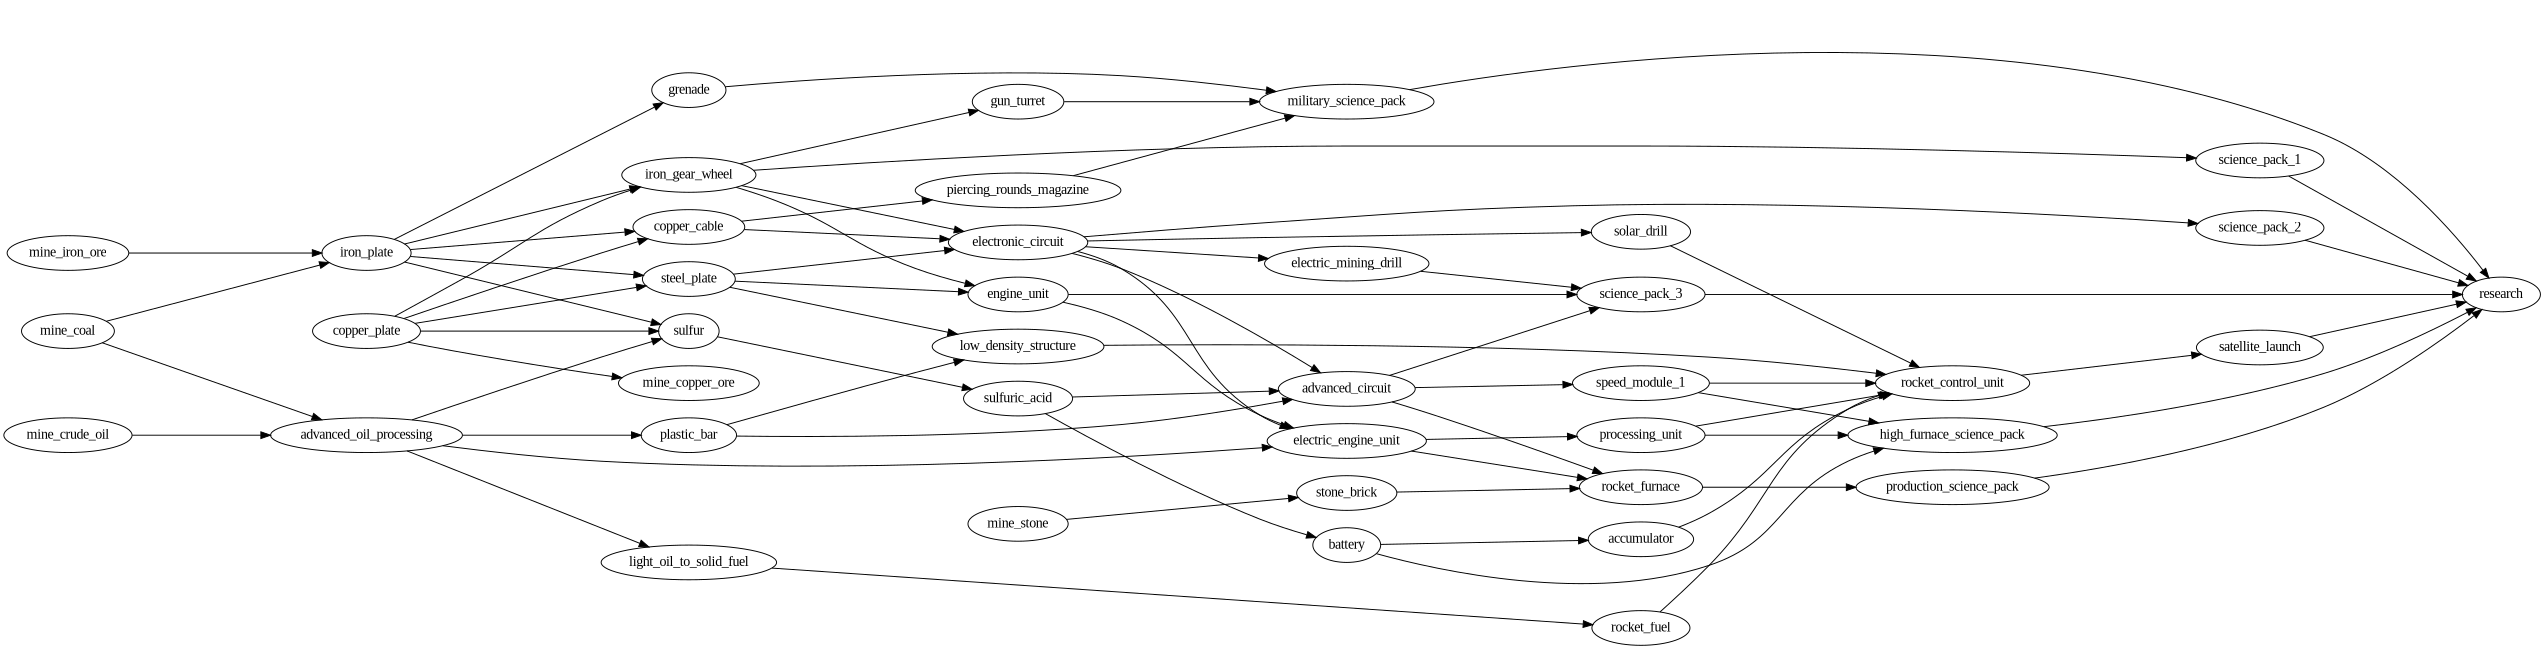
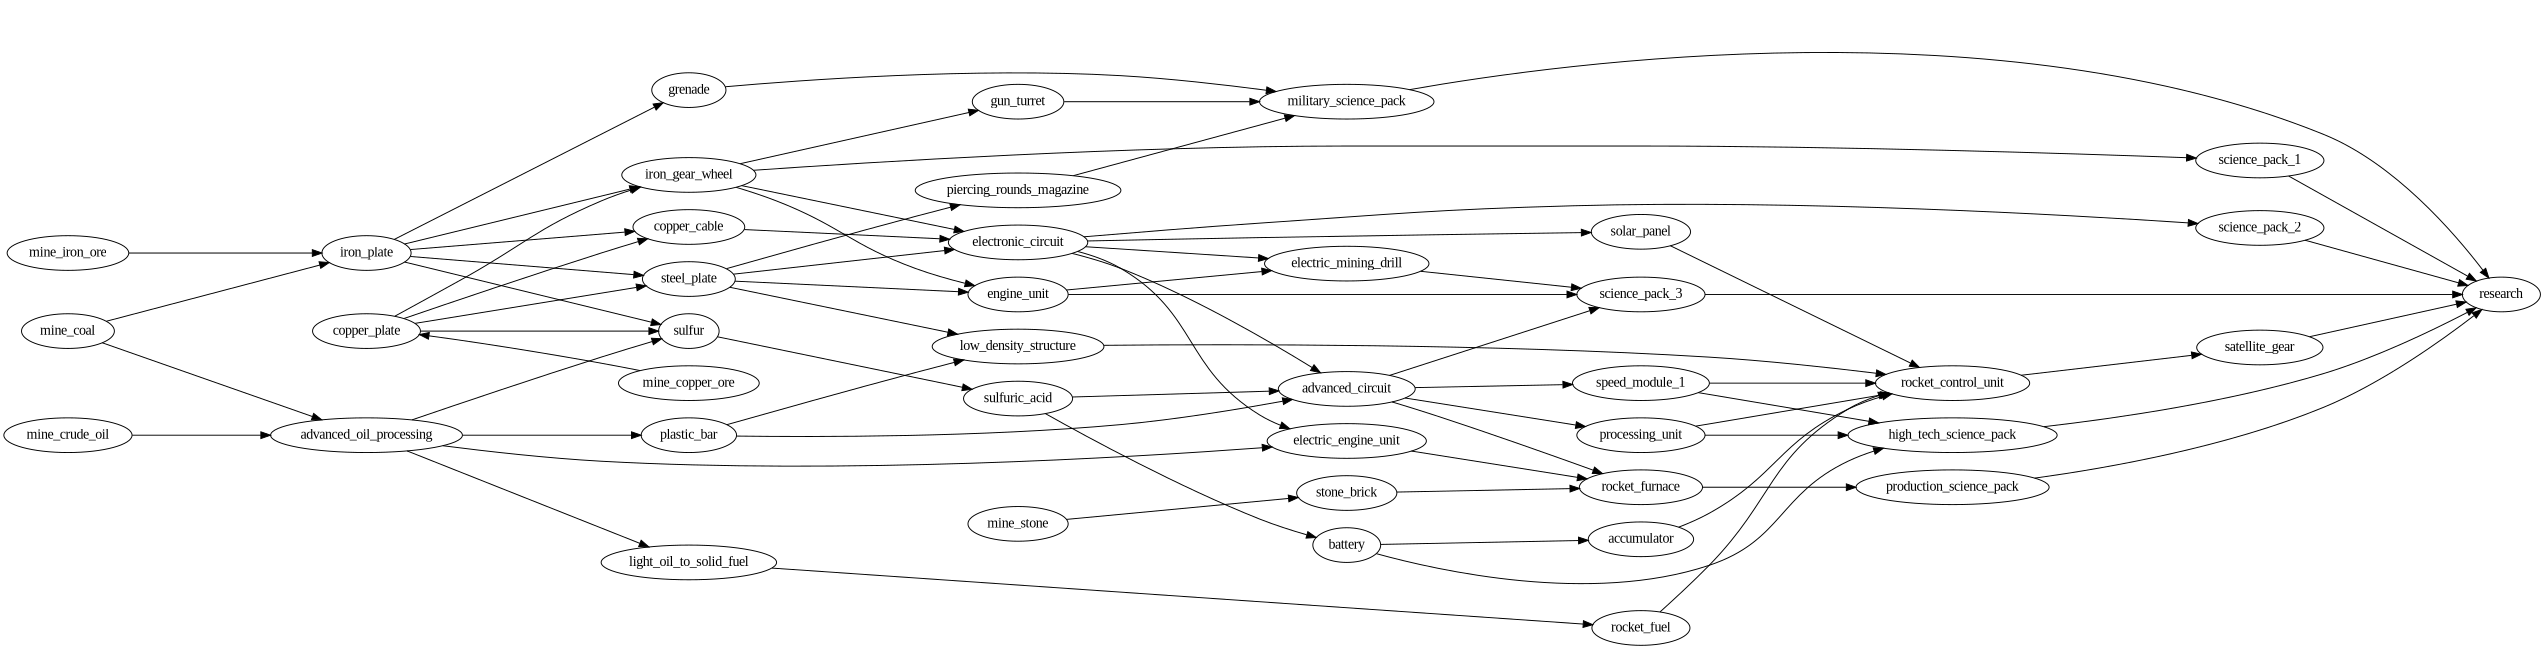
edge "copper_cable" -> "piercing_rounds_magazine": now "steel_plate" -> "piercing_rounds_magazine"
node "solar_drill": label "solar_drill" -> "solar_panel"
node "satellite_launch": label "satellite_launch" -> "satellite_gear"
edge "engine_unit" -> "electric_engine_unit": now "engine_unit" -> "electric_mining_drill"
edge "copper_plate" -> "mine_copper_ore": reversed
node "high_furnace_science_pack": label "high_furnace_science_pack" -> "high_tech_science_pack"
edge "electric_engine_unit" -> "processing_unit": now "advanced_circuit" -> "processing_unit"
